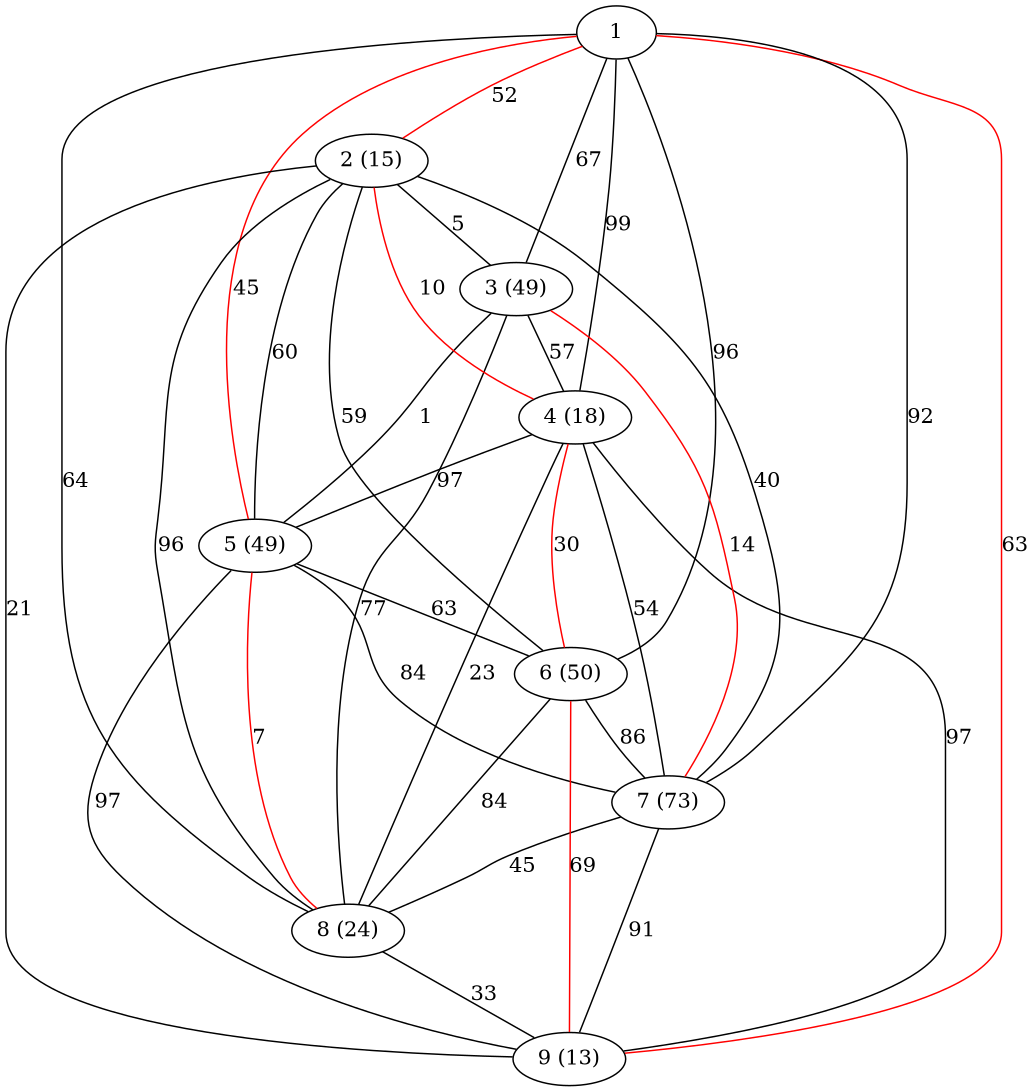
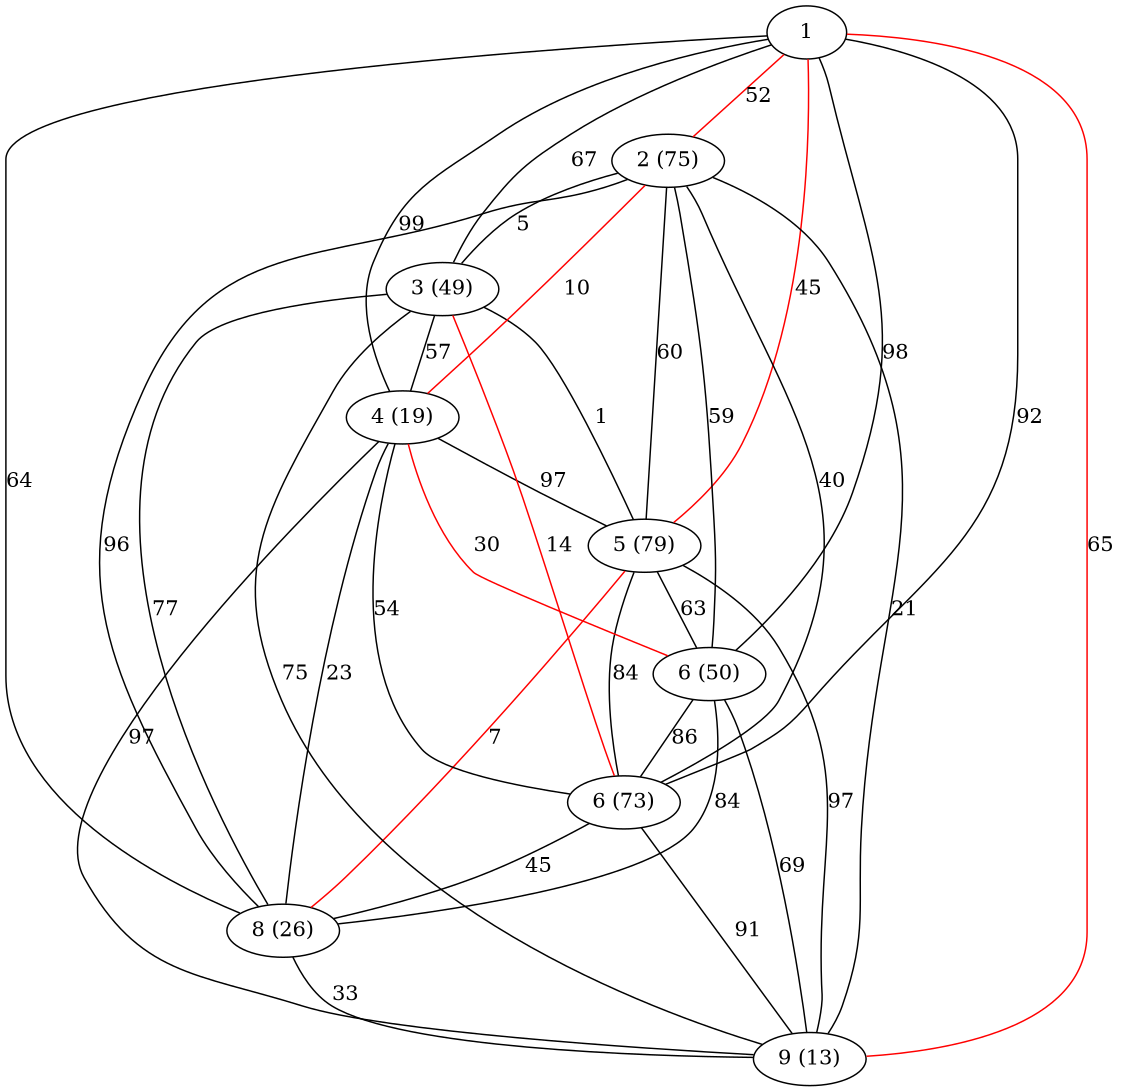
node "2 (15)": label "2 (15)" -> "2 (75)"
edge "1" -- "6 (50)": label "96" -> "98"
node "4 (18)": label "4 (18)" -> "4 (19)"
node "5 (49)": label "5 (49)" -> "5 (79)"
edge "1" -- "9 (13)": label "63" -> "65"
edge "3 (49)" -- "9 (13)": added, label "75"
node "7 (73)": label "7 (73)" -> "6 (73)"
edge "6 (50)" -- "9 (13)": color red -> black
node "8 (24)": label "8 (24)" -> "8 (26)"
